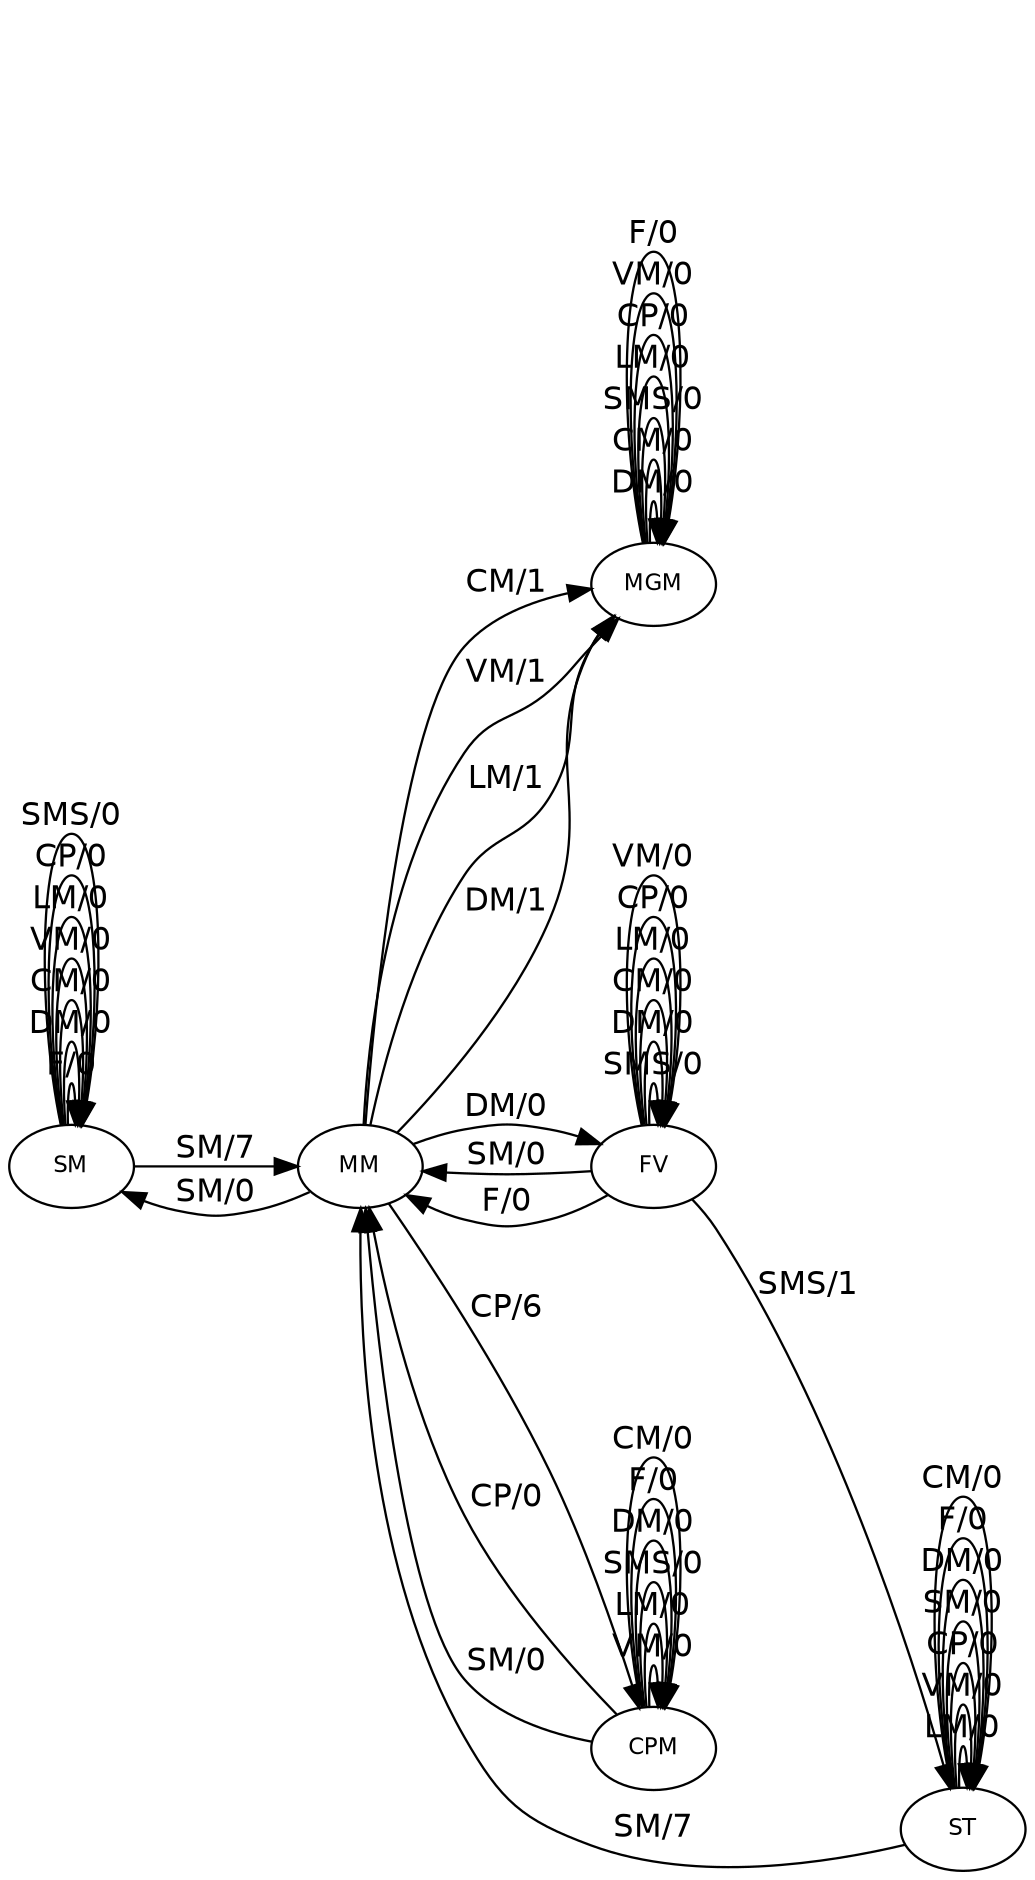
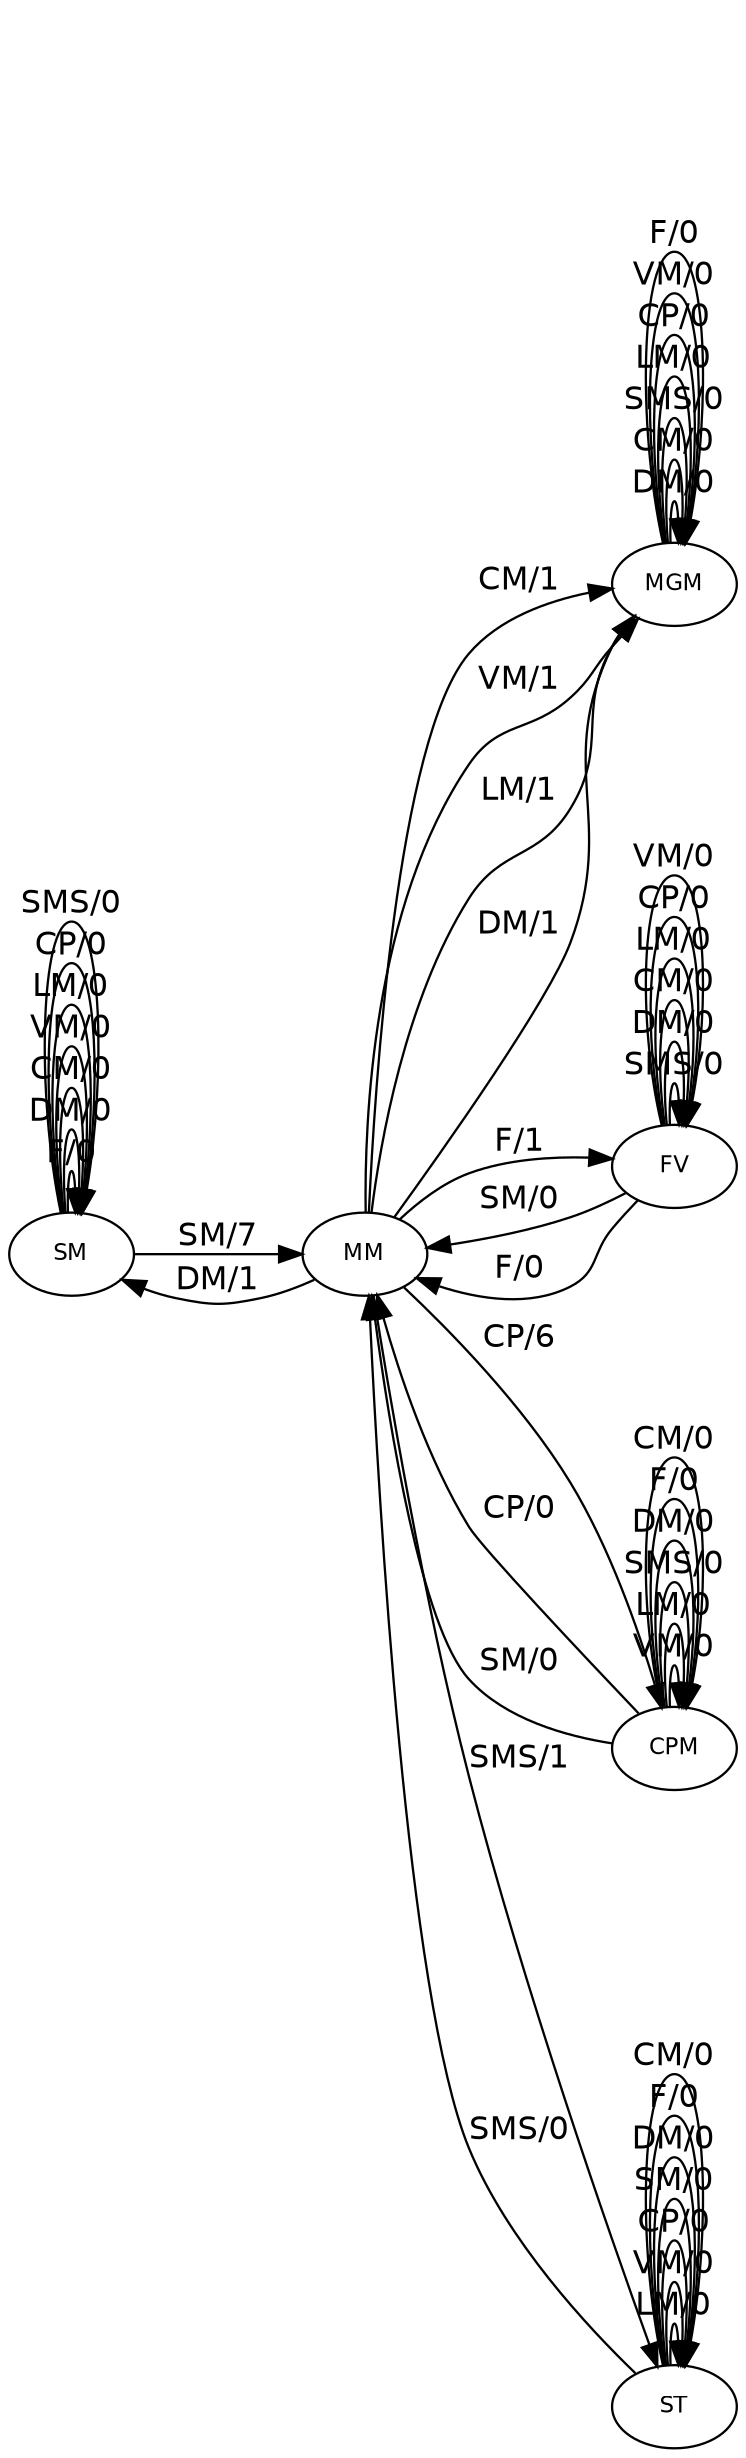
edge "MM" -> "FV": label "DM/0" -> "F/1"
edge "MM" -> "SM": label "SM/0" -> "DM/1"
edge "FV" -> "ST": now "MM" -> "ST"
edge "ST" -> "MM": label "SM/7" -> "SMS/0"
